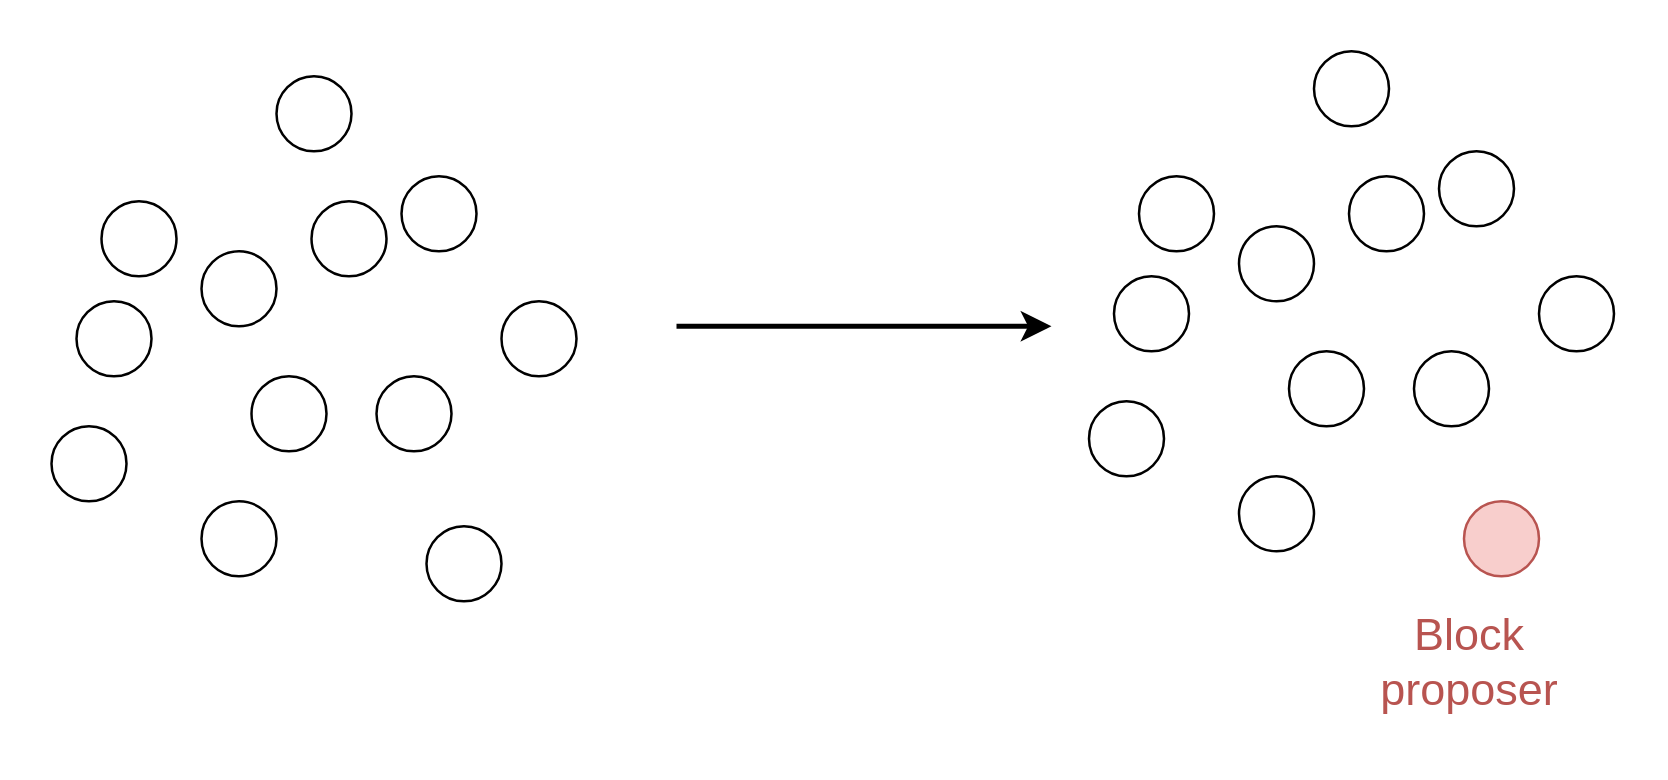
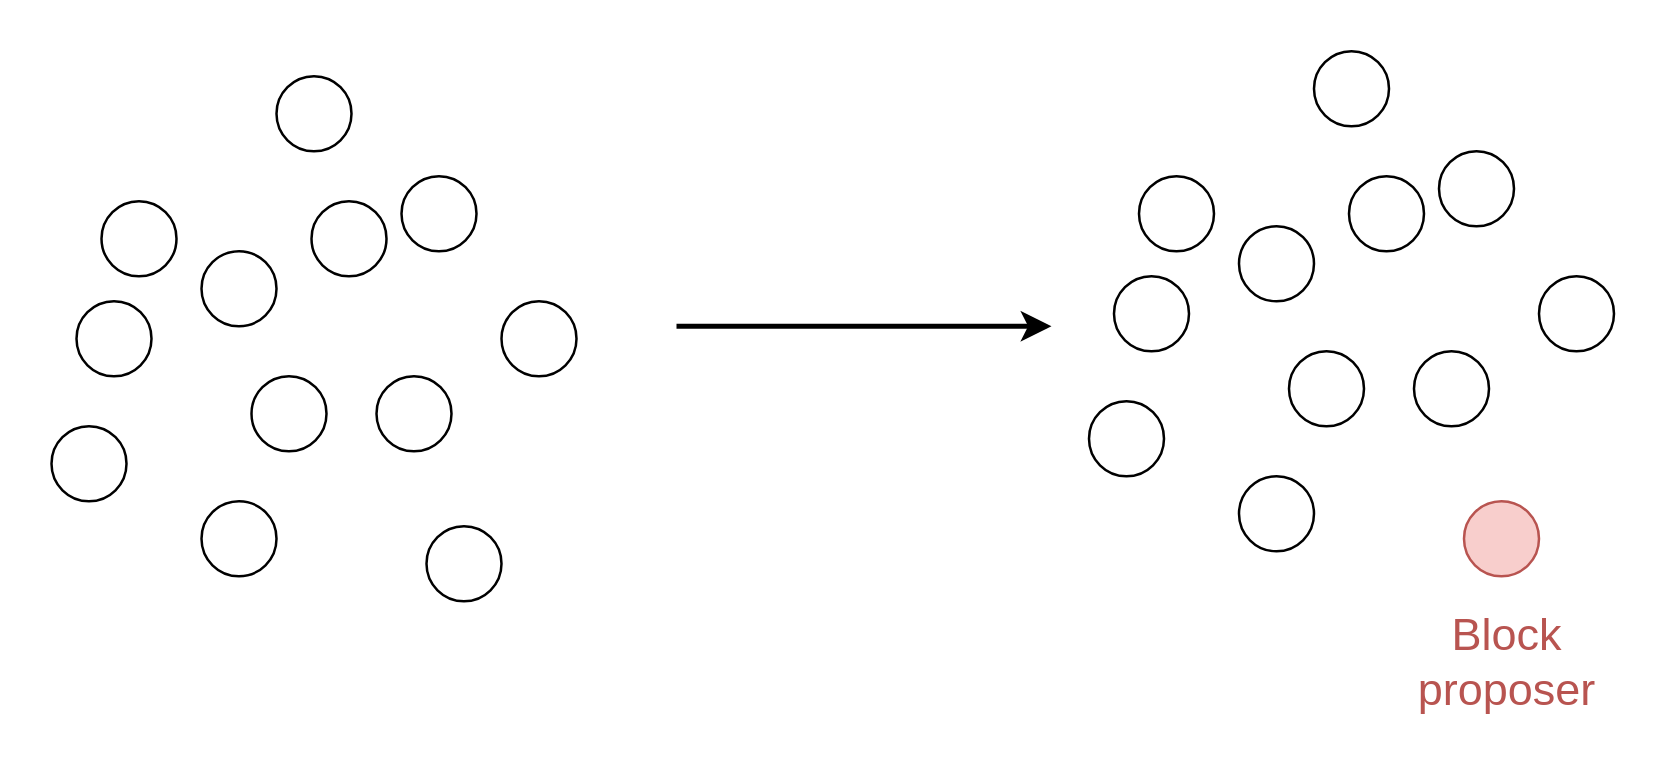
node "Block proposer": moved (1470, 664) -> (1508, 664)
